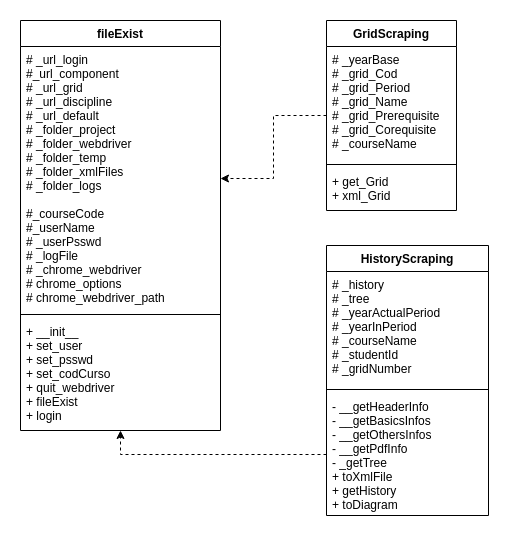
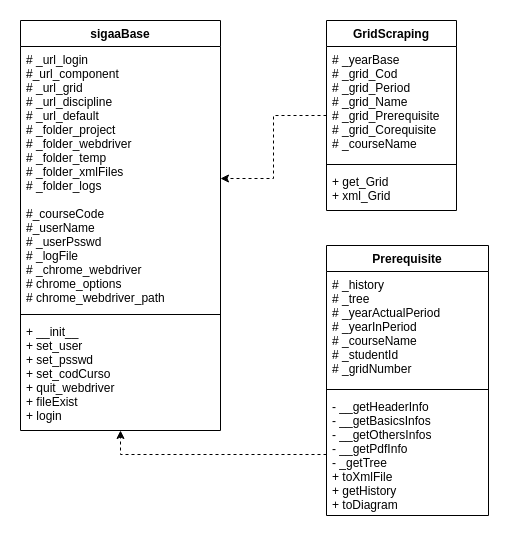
node "fileExist": label "fileExist" -> "sigaaBase"
node "HistoryScraping": label "HistoryScraping" -> "Prerequisite"
